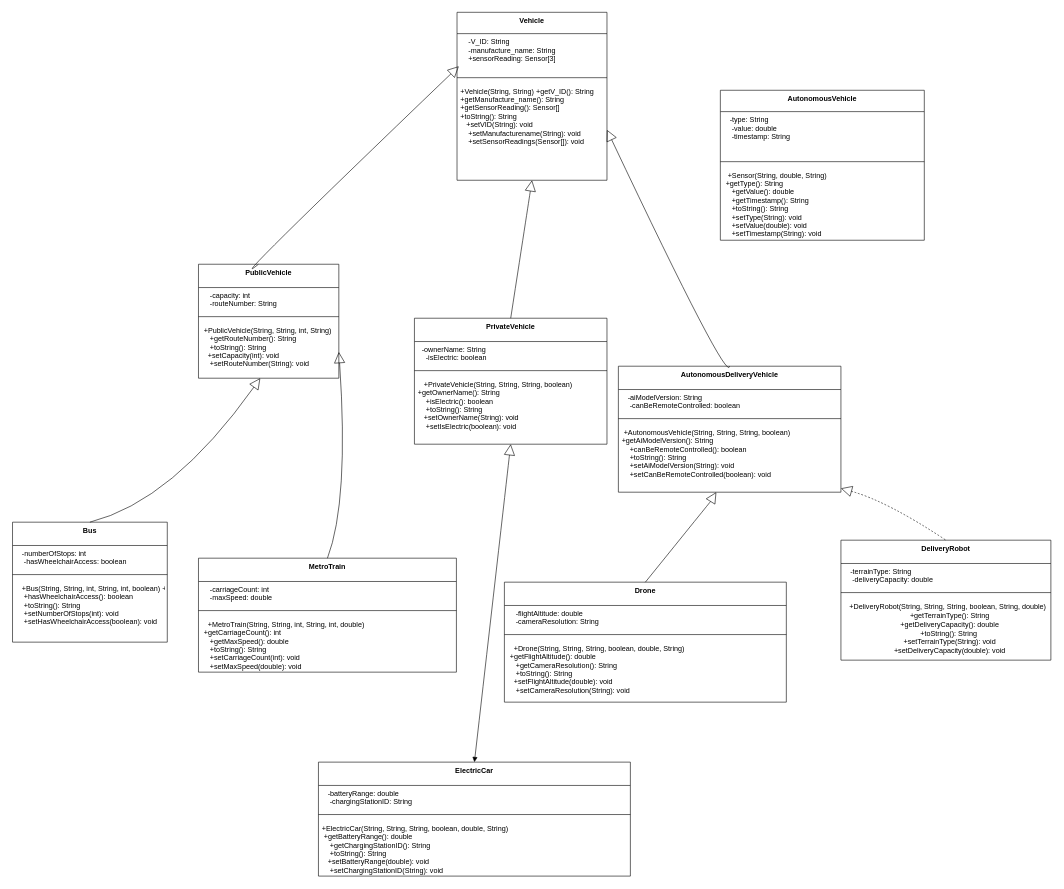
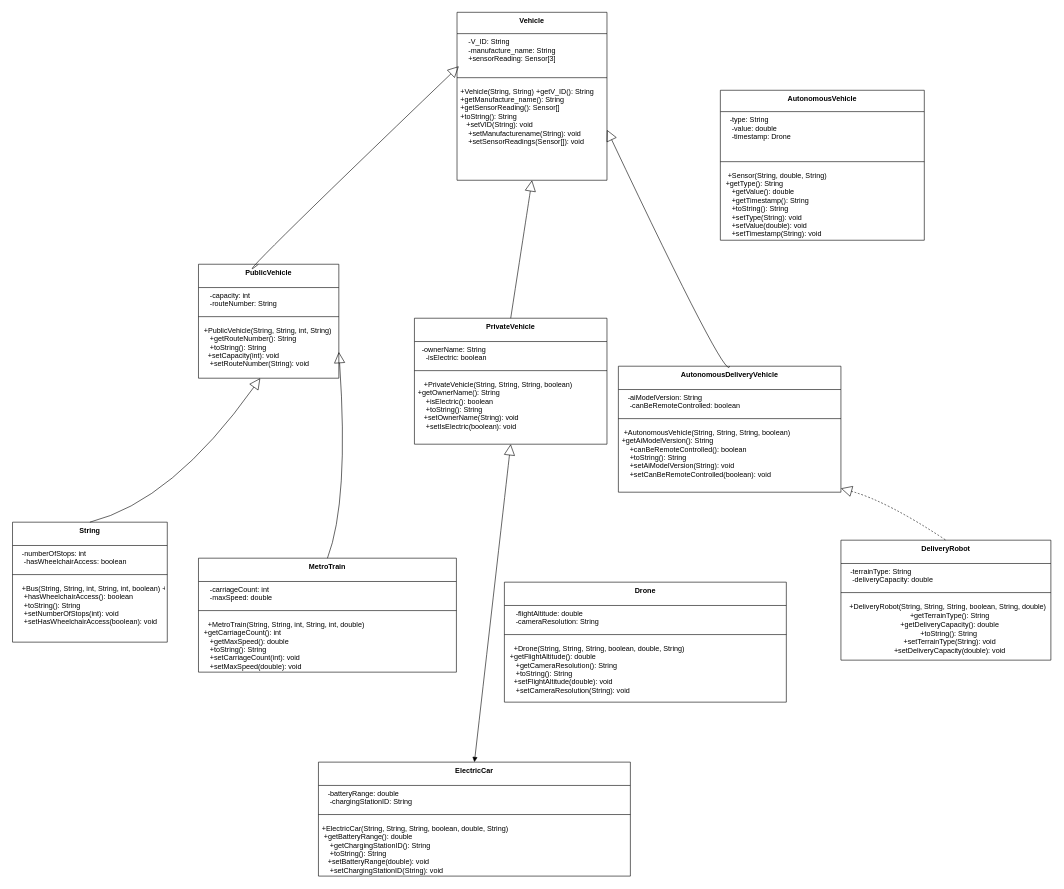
node "-type: String -value: double -timestamp: String": label "-type: String -value: double -timestamp: String" -> "-type: String -value: double -timestamp: Drone"
node "Bus": label "Bus" -> "String"
edge "Drone" -> "AutonomousDeliveryVehicle": removed
